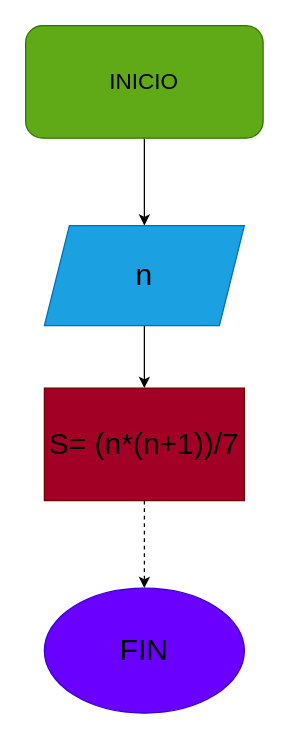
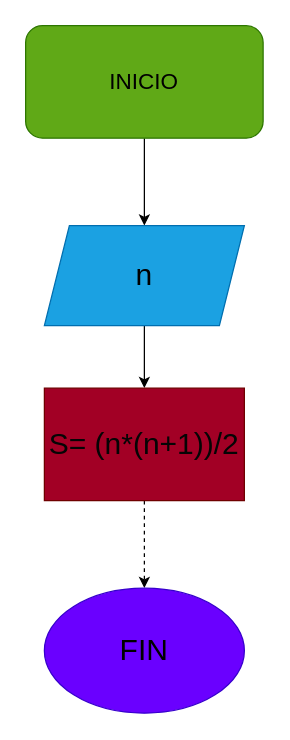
node "S= (n*(n+1))/7": label "S= (n*(n+1))/7" -> "S= (n*(n+1))/2"
